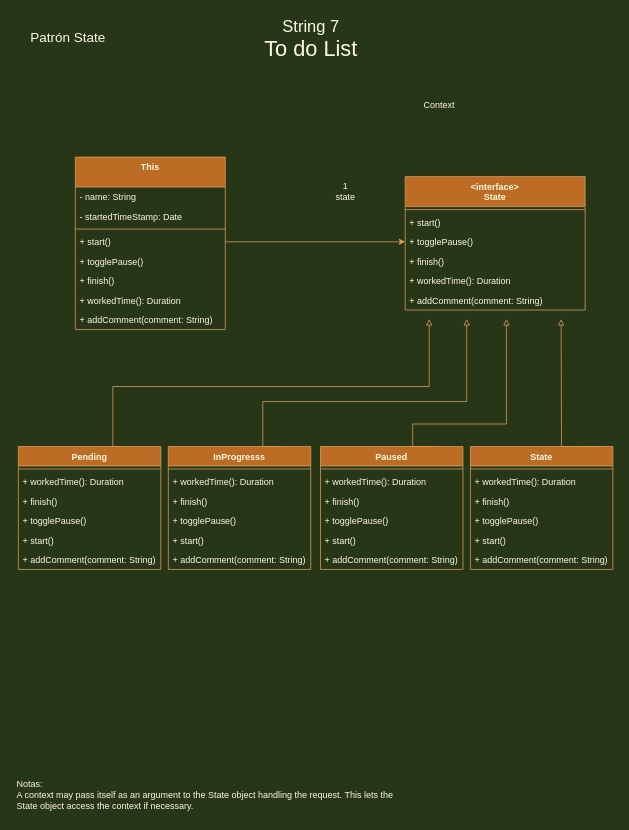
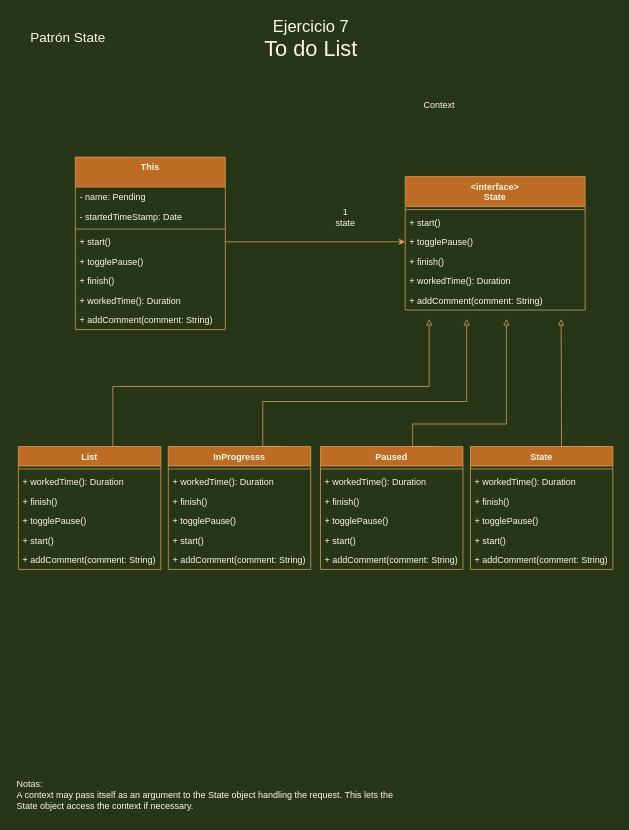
node "String 7": label "String 7" -> "Ejercicio 7"
node "1 state": moved (345, 192) -> (345, 218)
node "- name: String": label "- name: String" -> "- name: Pending"
node "Pending": label "Pending" -> "List"
